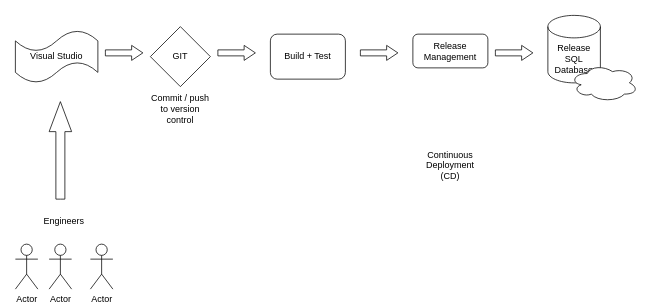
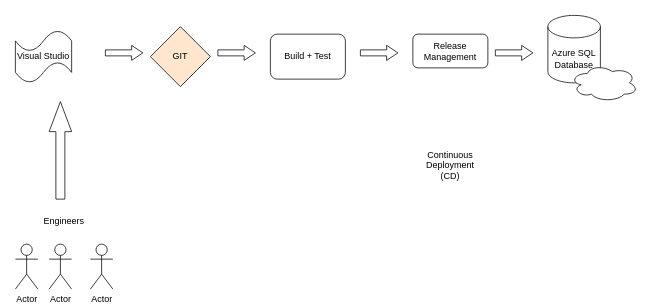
node "Visual Studio": size 83x53 -> 56x53
node "GIT": fillcolor #ffffff -> #ffe6cc
node "Release SQL Database": label "Release SQL Database" -> "Azure SQL Database"
node "Commit / push to version control": removed
